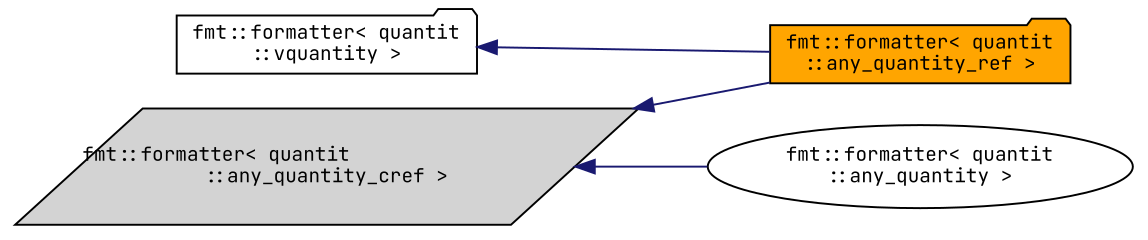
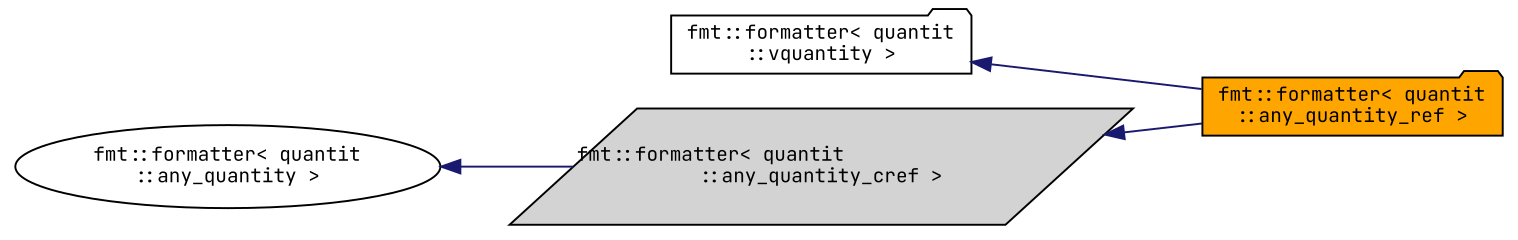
edge "fmt::formatter< quantit ::any_quantity >" -> "fmt::formatter< quantit ::any_quantity_cref >": reversed
